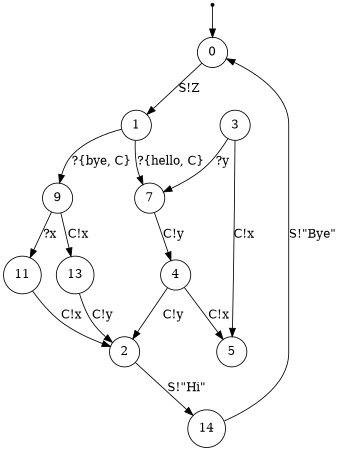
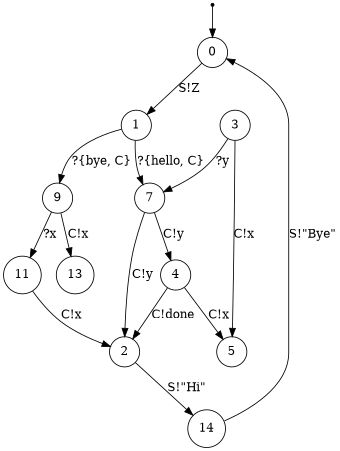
edge "4" -> "2": label "C!y" -> "C!done"
edge "13" -> "2": now "7" -> "2"
